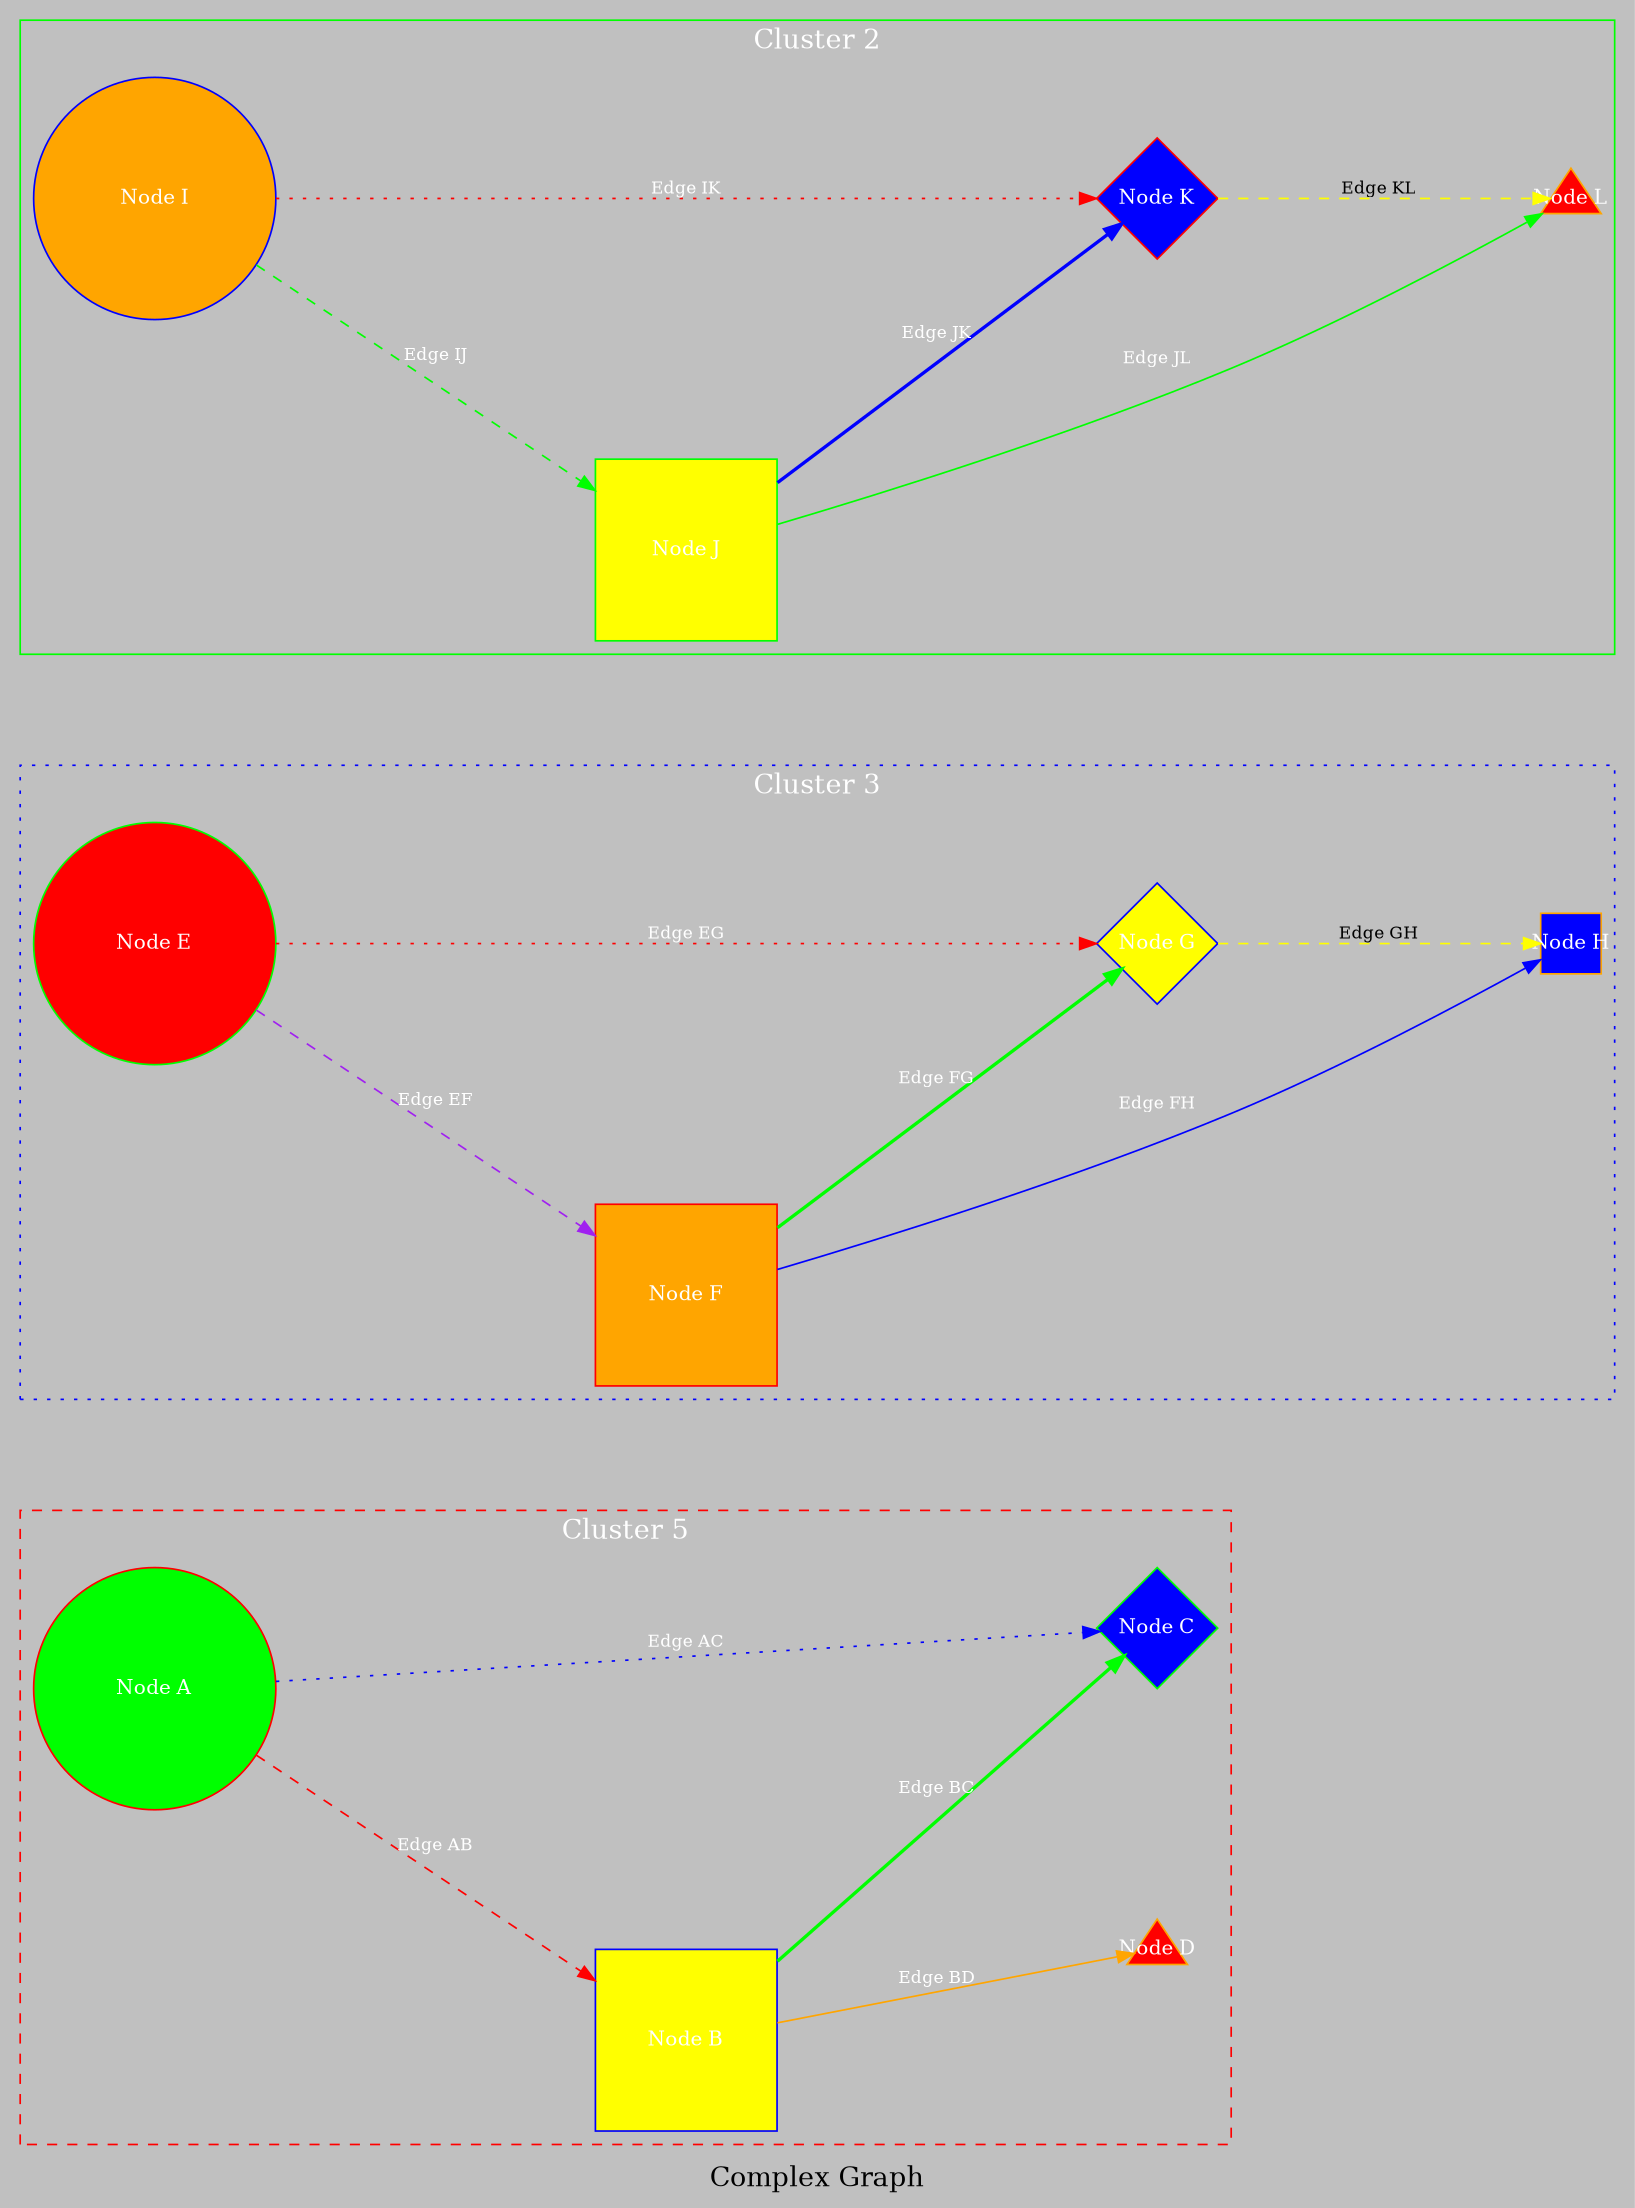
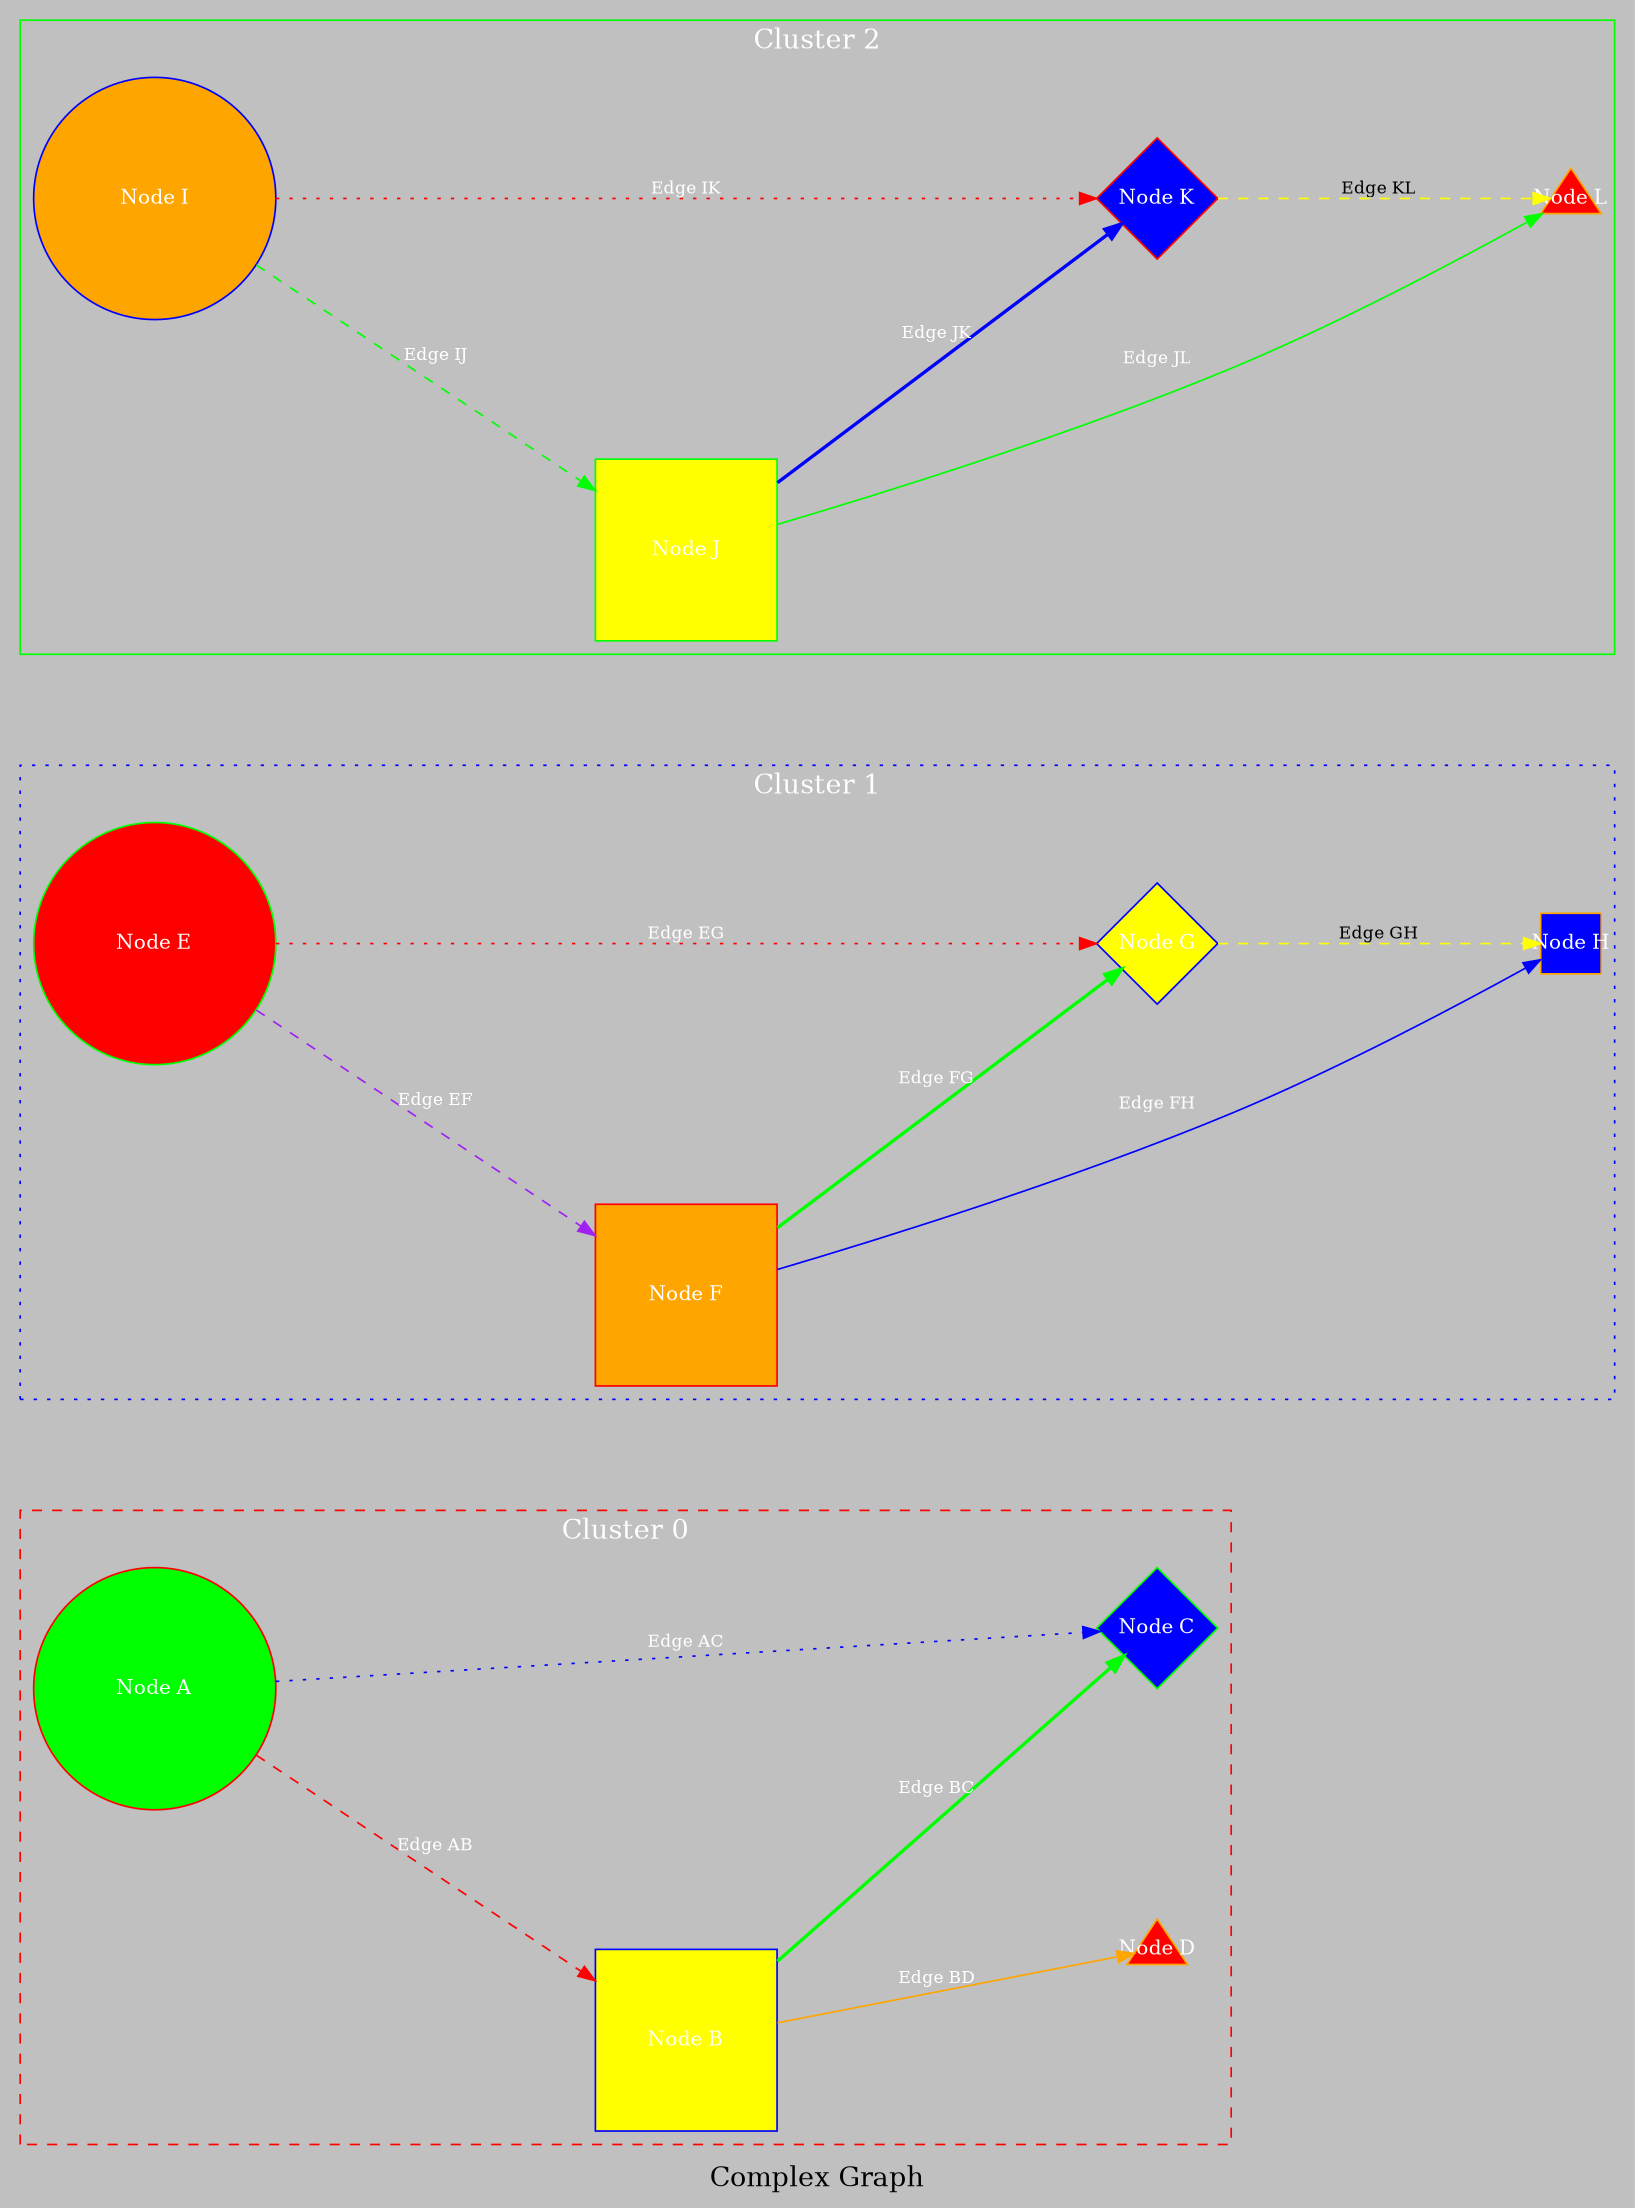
cluster "Cluster 3": label "Cluster 3" -> "Cluster 1"
cluster "Cluster 5": label "Cluster 5" -> "Cluster 0"
